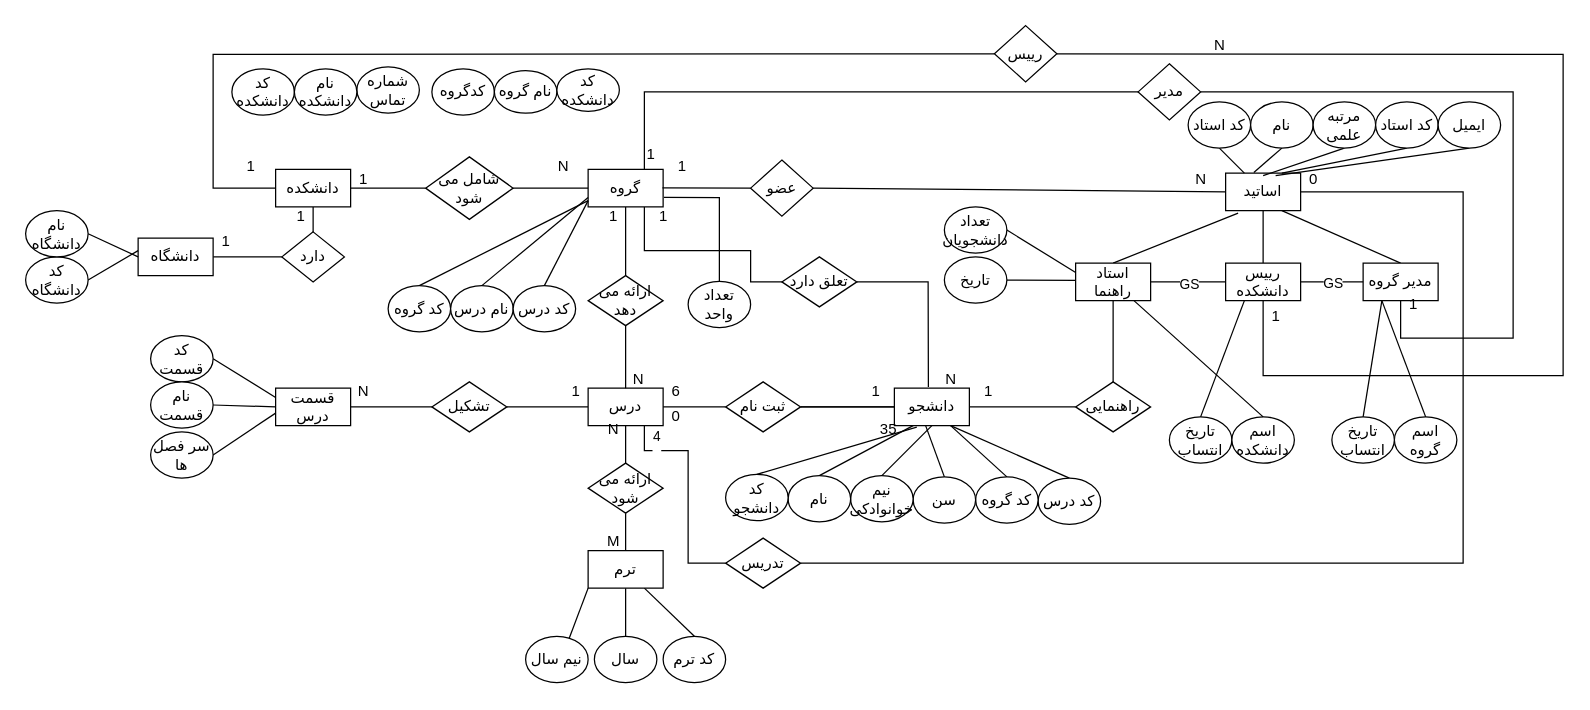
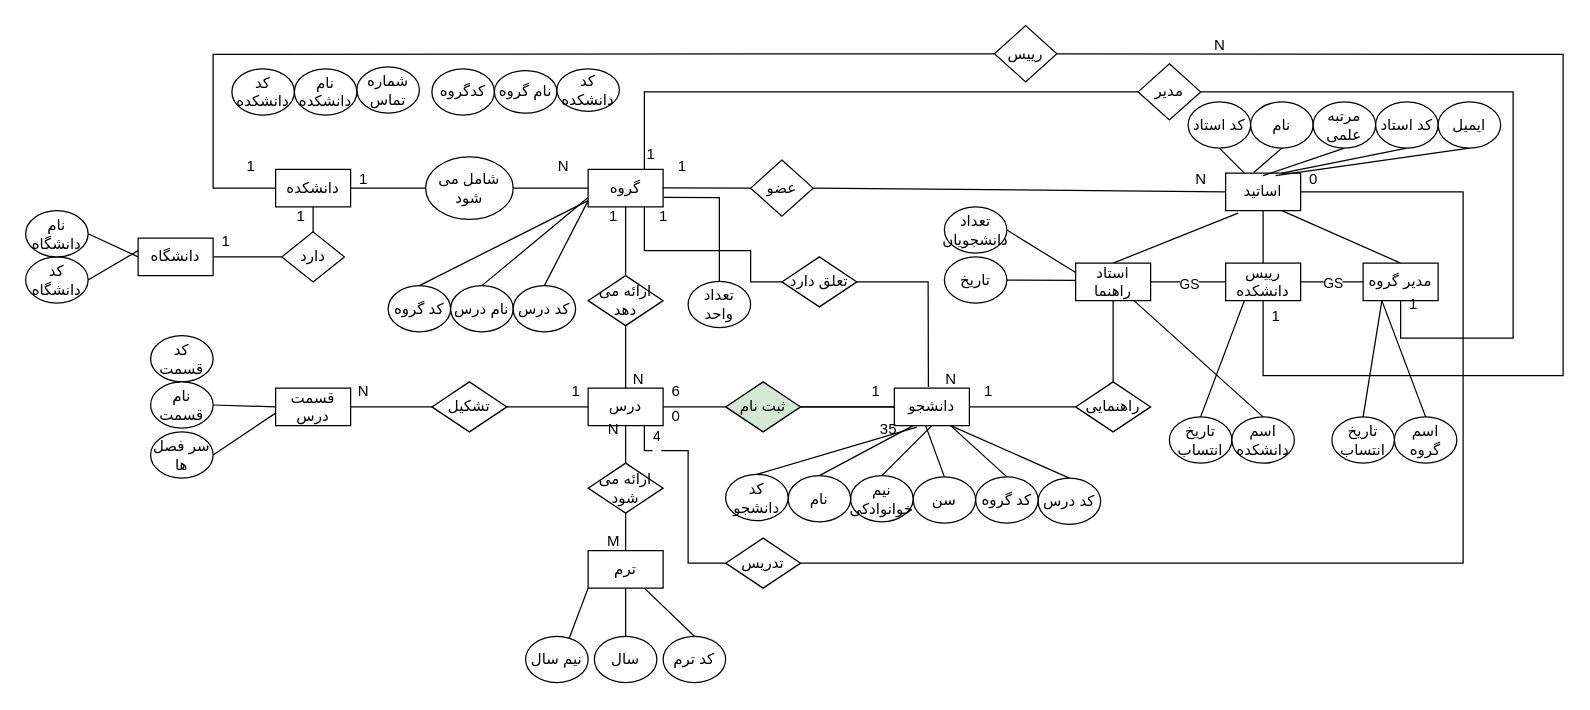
node "شامل می شود": shape diamond -> ellipse
edge "کد قسمت" -- "قسمت درس": removed
node "ثبت نام": fillcolor #ffffff -> #d5e8d4
